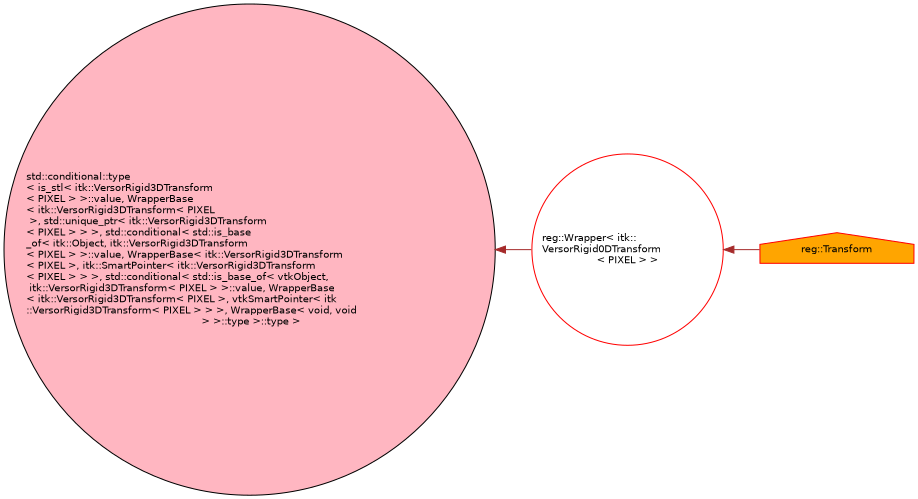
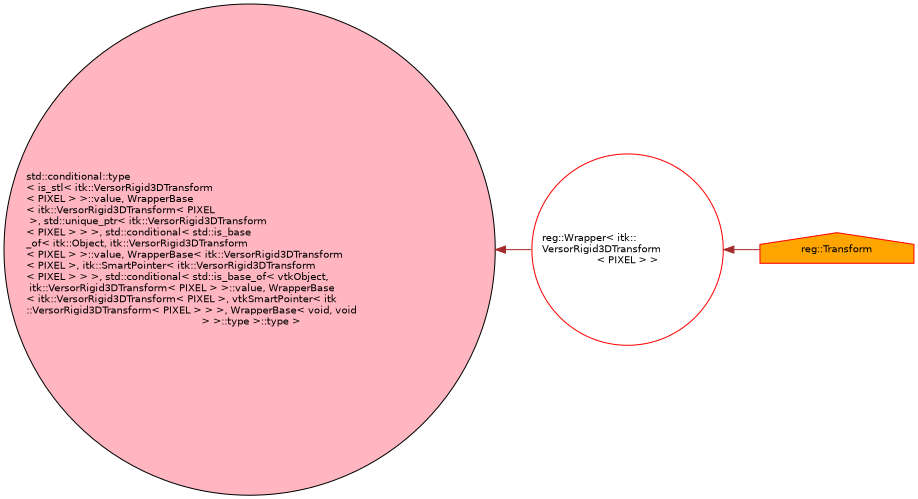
node "reg::Wrapper< itk:: VersorRigid0DTransform < PIXEL > >": label "reg::Wrapper< itk:: VersorRigid0DTransform < PIXEL > >" -> "reg::Wrapper< itk:: VersorRigid3DTransform < PIXEL > >"
